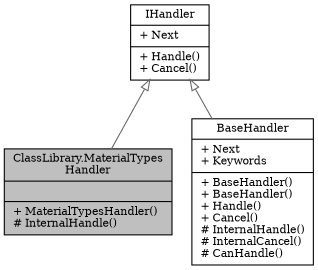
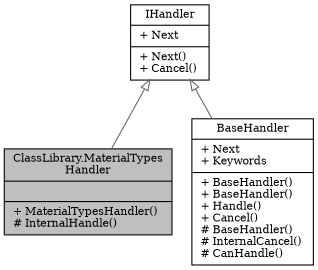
node "IHandler": text "+ Handle()" -> "+ Next()"
node "BaseHandler": text "# InternalHandle()" -> "# BaseHandler()"
